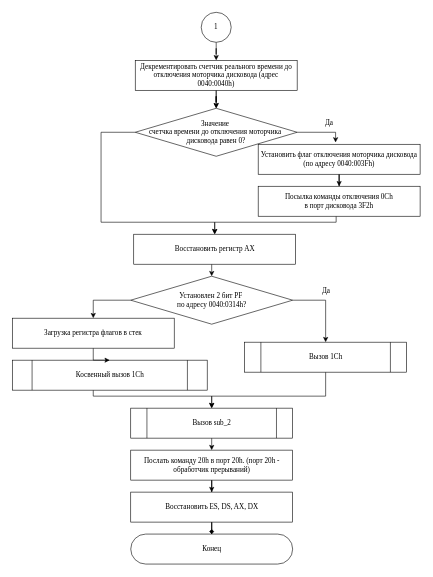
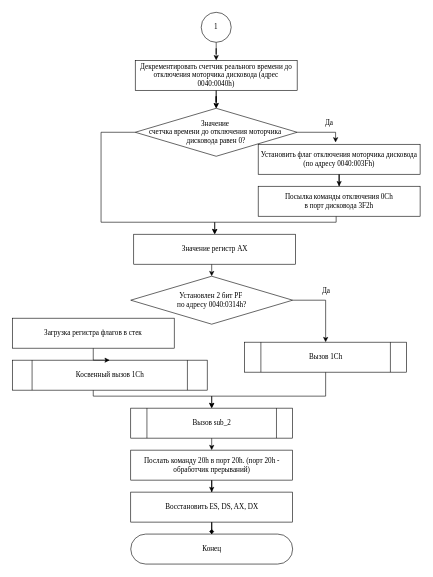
node "Восстановить регистр AX": label "Восстановить регистр AX" -> "Значение регистр AX"
edge "Установлен 2 бит PF по адресу 0040:0314h?" -> "Загрузка регистра флагов в стек": removed
